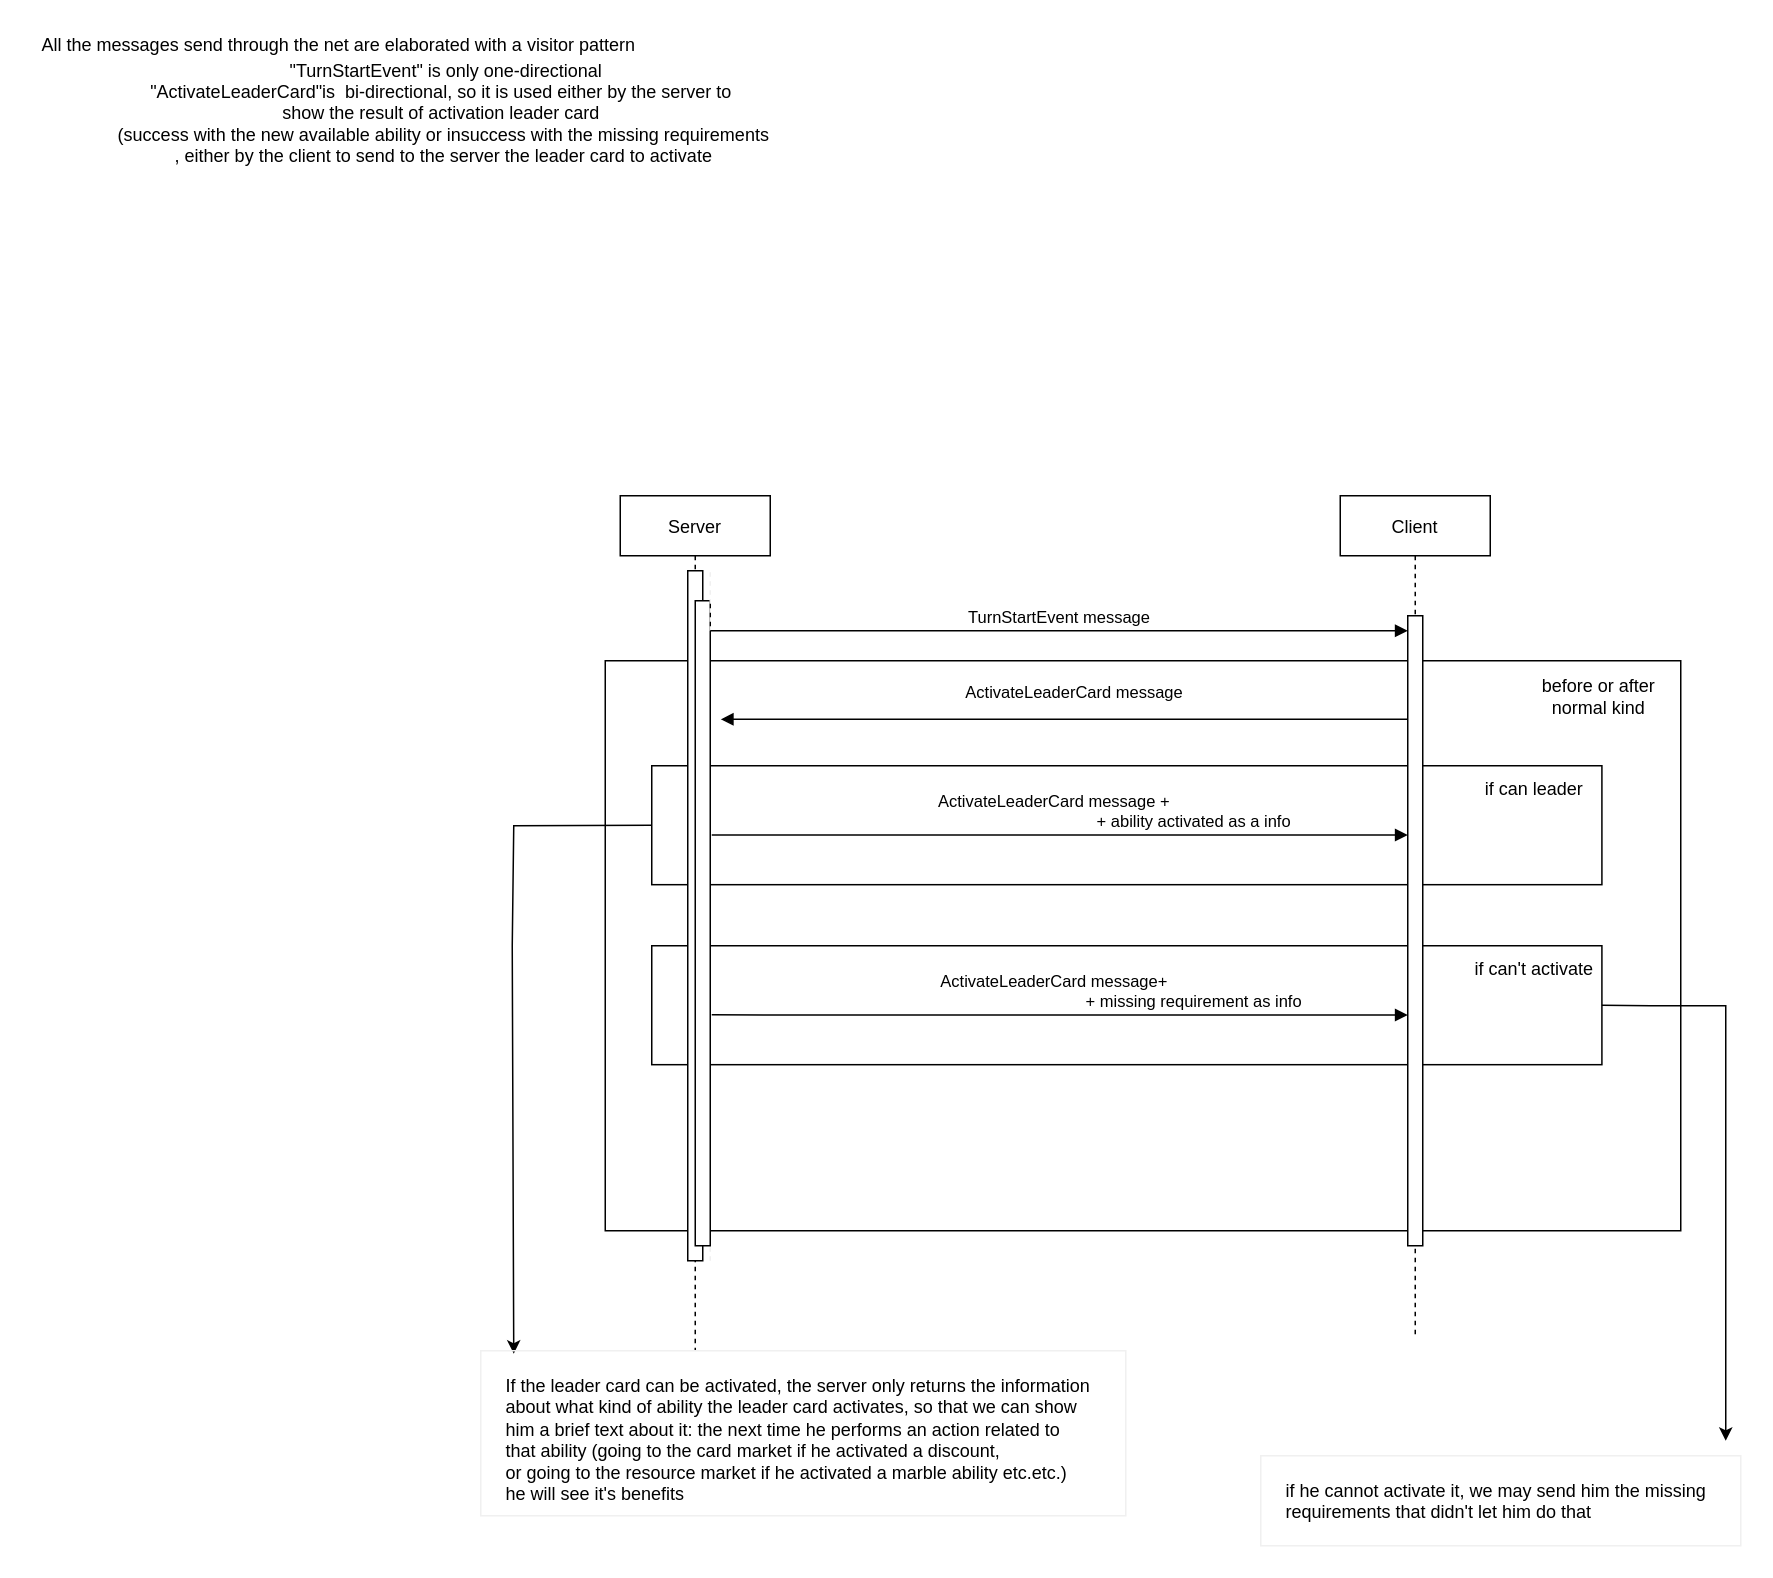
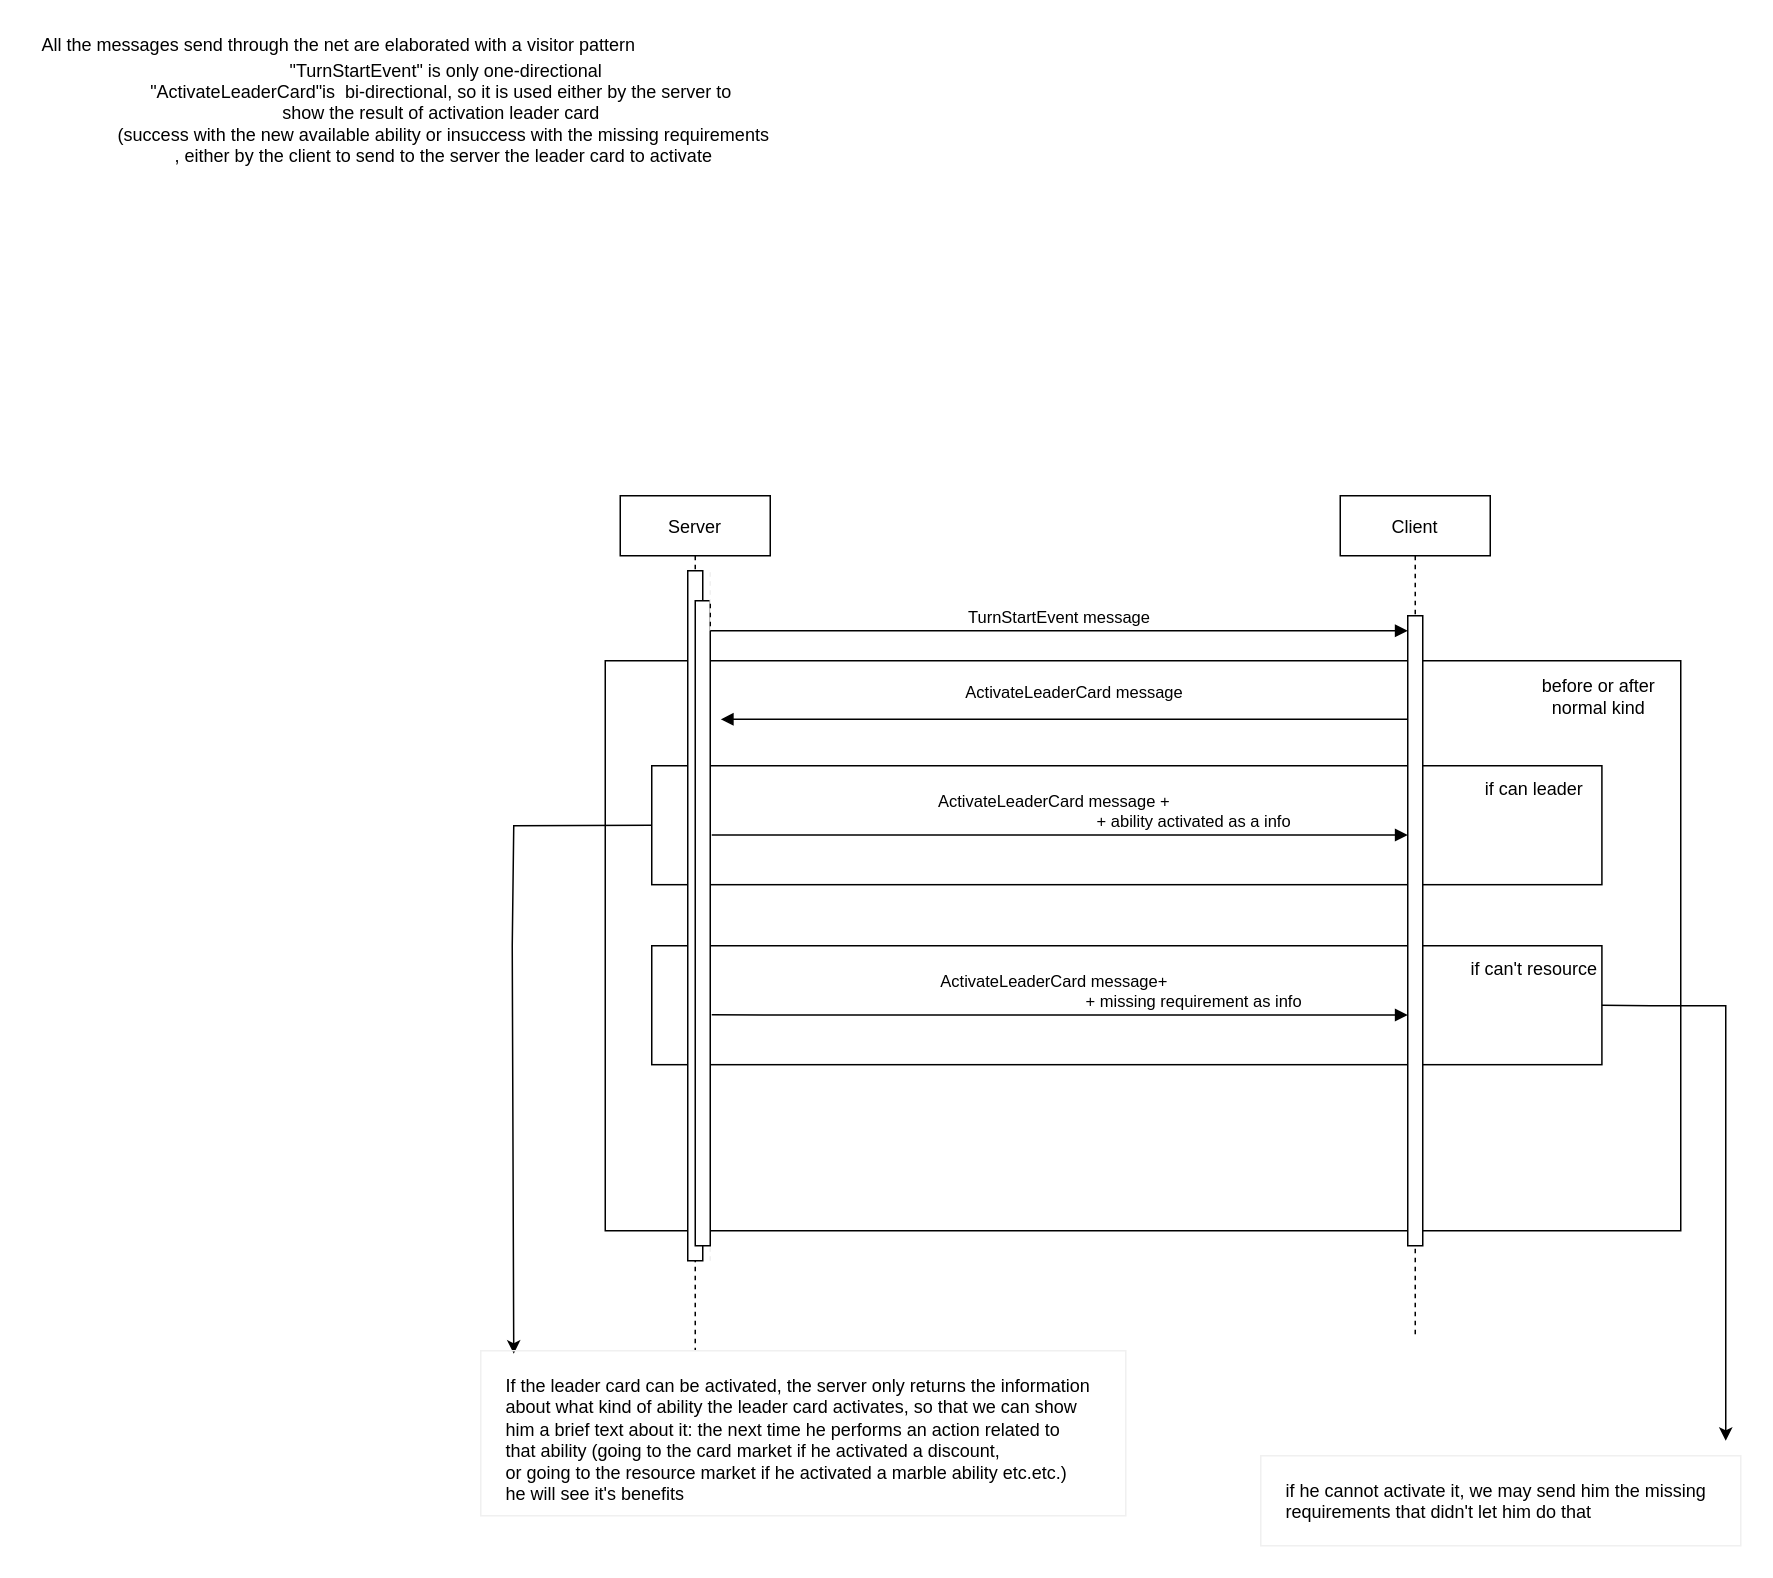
node "if can't activate": label "if can't activate" -> "if can't resource"
